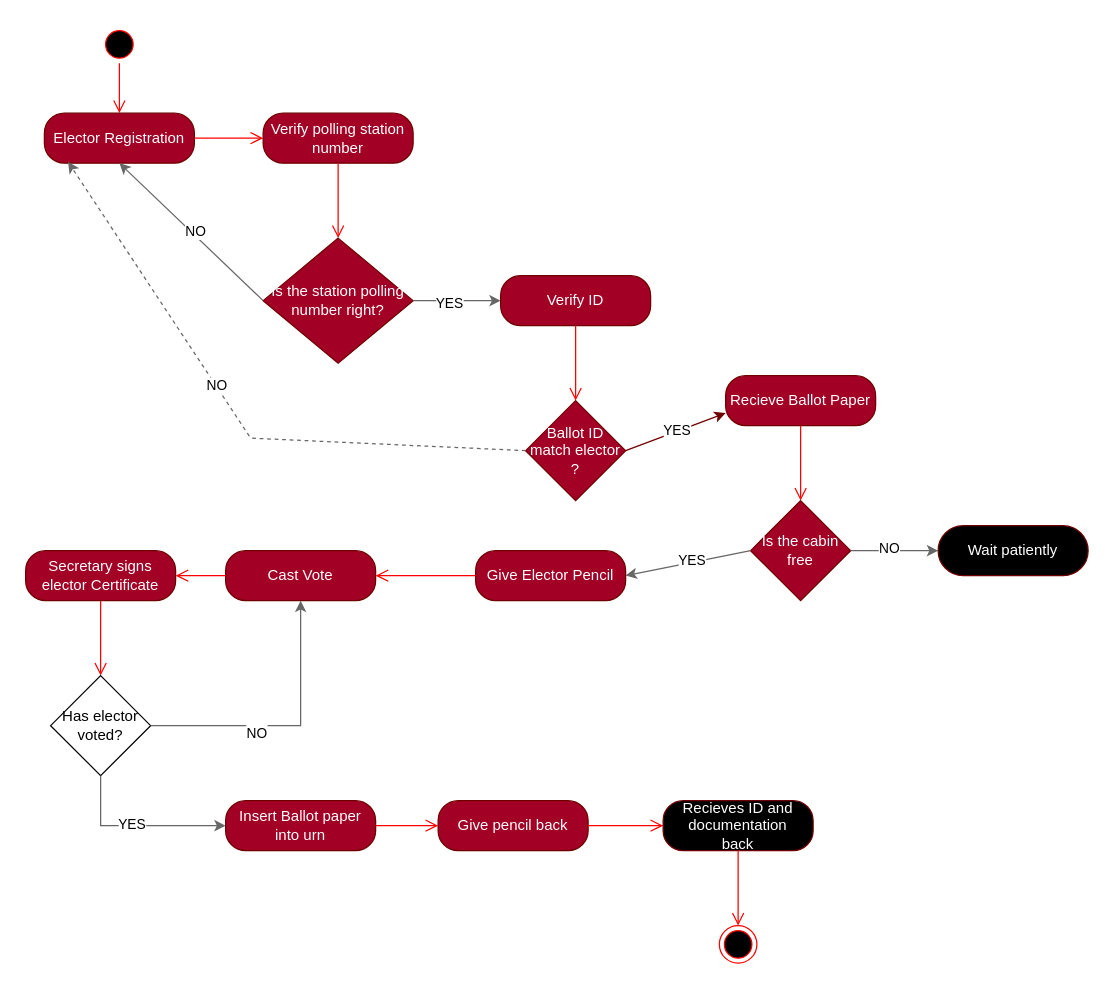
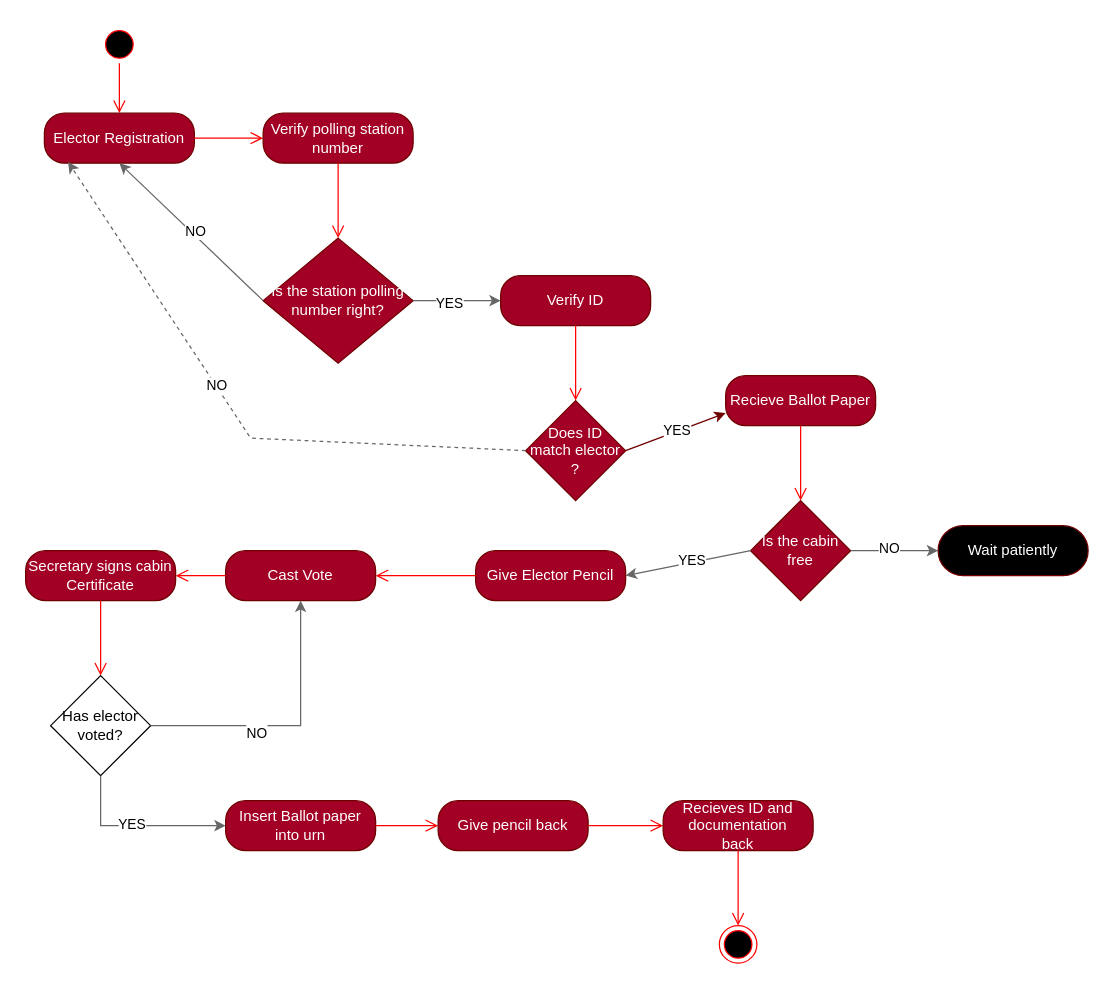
node "Ballot ID match elector ?": label "Ballot ID match elector ?" -> "Does ID match elector ?"
node "Secretary signs elector Certificate": label "Secretary signs elector Certificate" -> "Secretary signs cabin Certificate"
node "Recieves ID and documentation back": fillcolor #000000 -> #a20025
